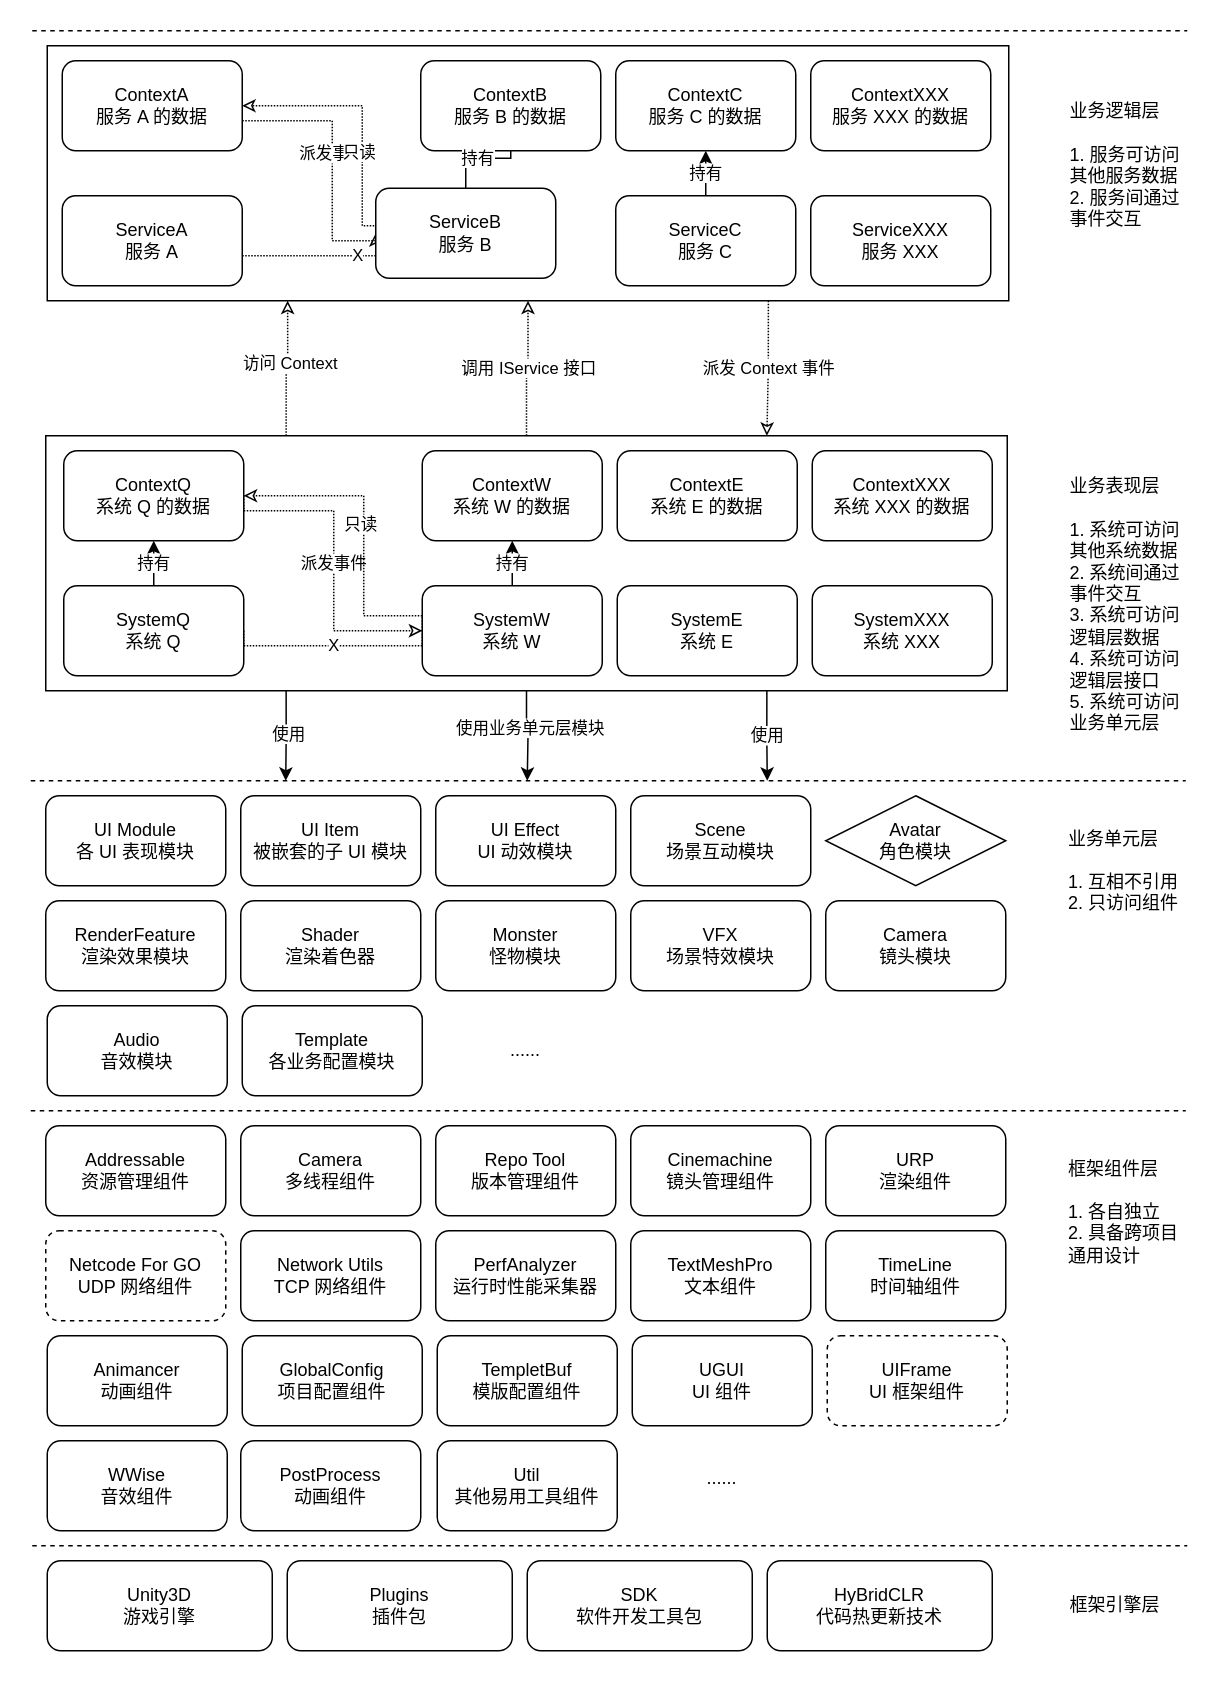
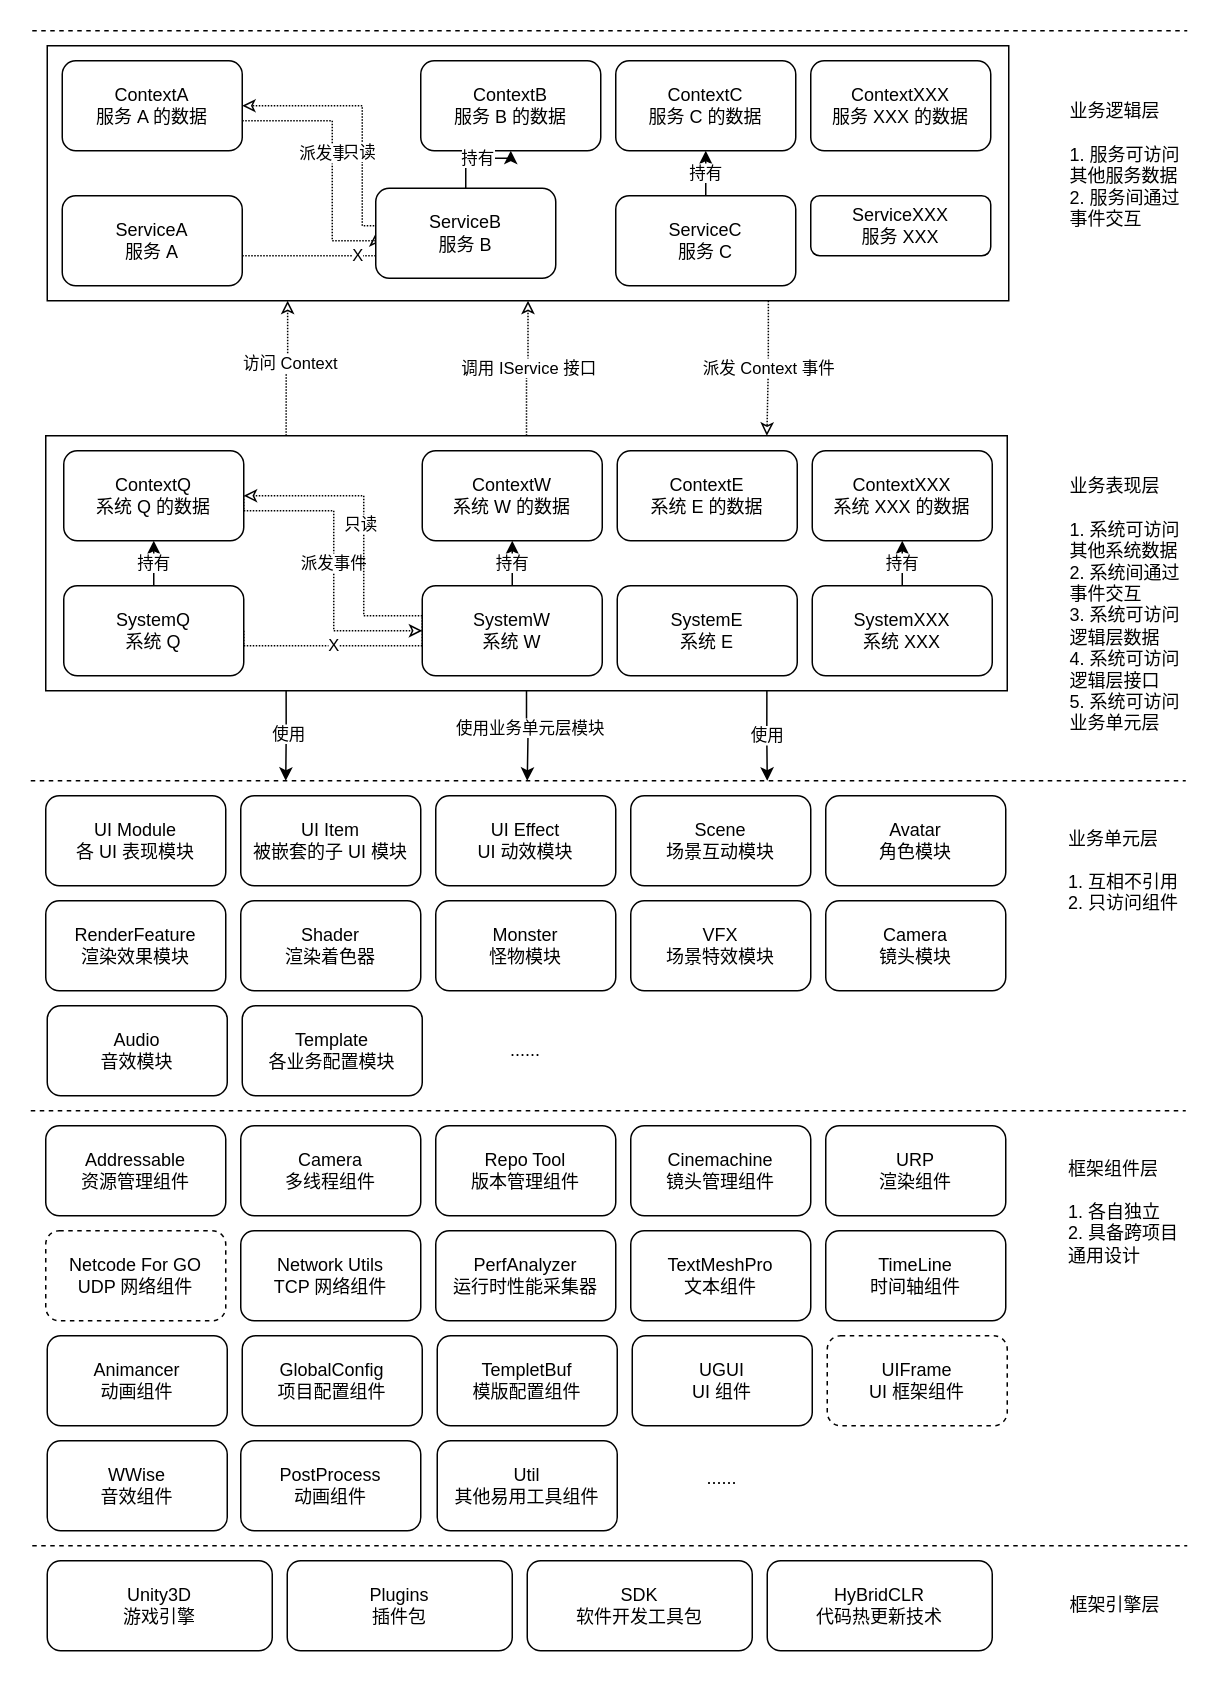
edge "ContextB 服务 B 的数据" -- "ServiceB 服务 B": arrowhead none -> classic
node "ServiceXXX 服务 XXX": size 180x90 -> 180x60
edge "SystemXXX 系统 XXX" -> "ContextXXX 系统 XXX 的数据": added, label "持有"
node "Avatar 角色模块": shape diamond -> rounded rectangle
